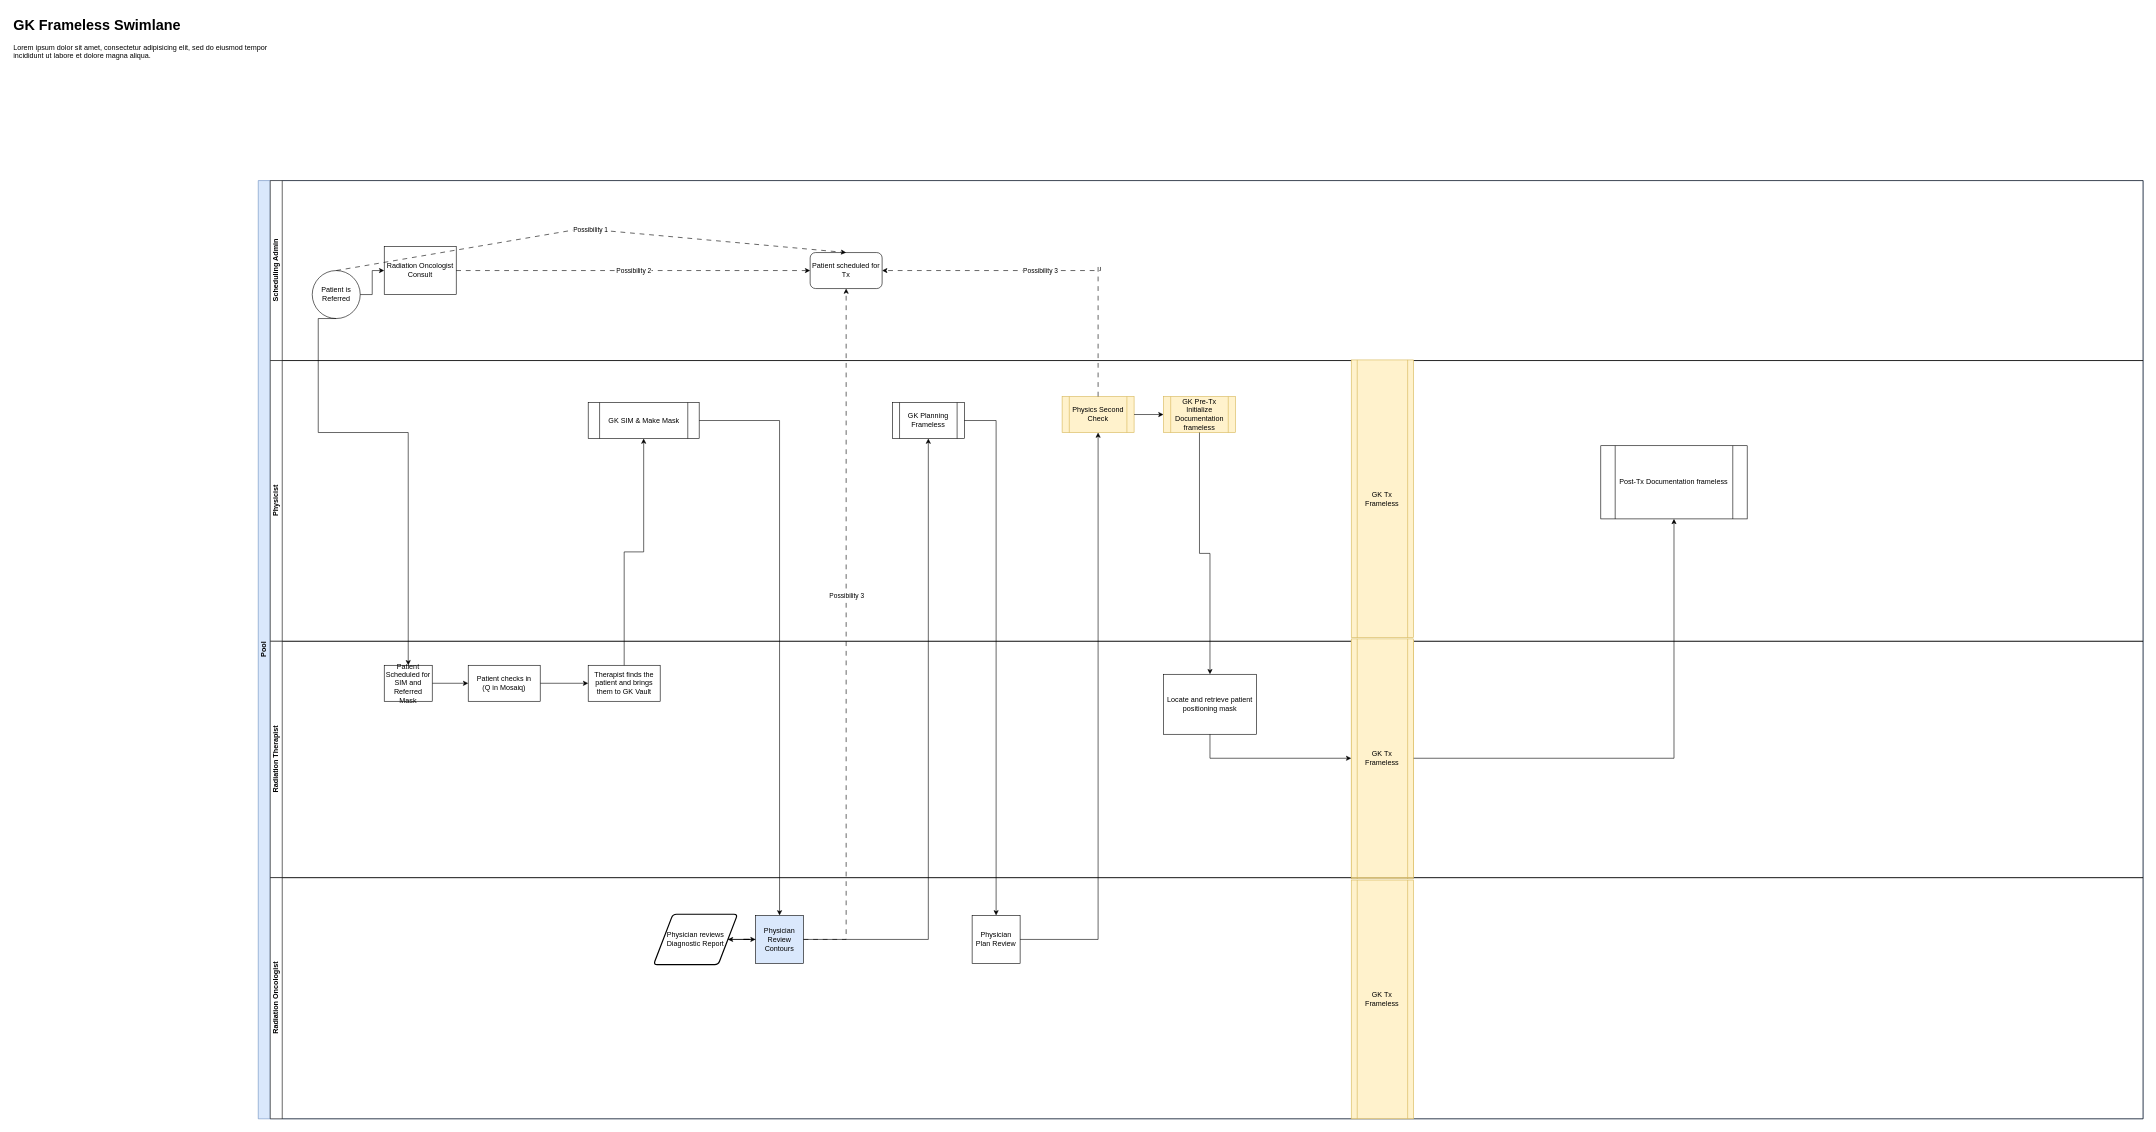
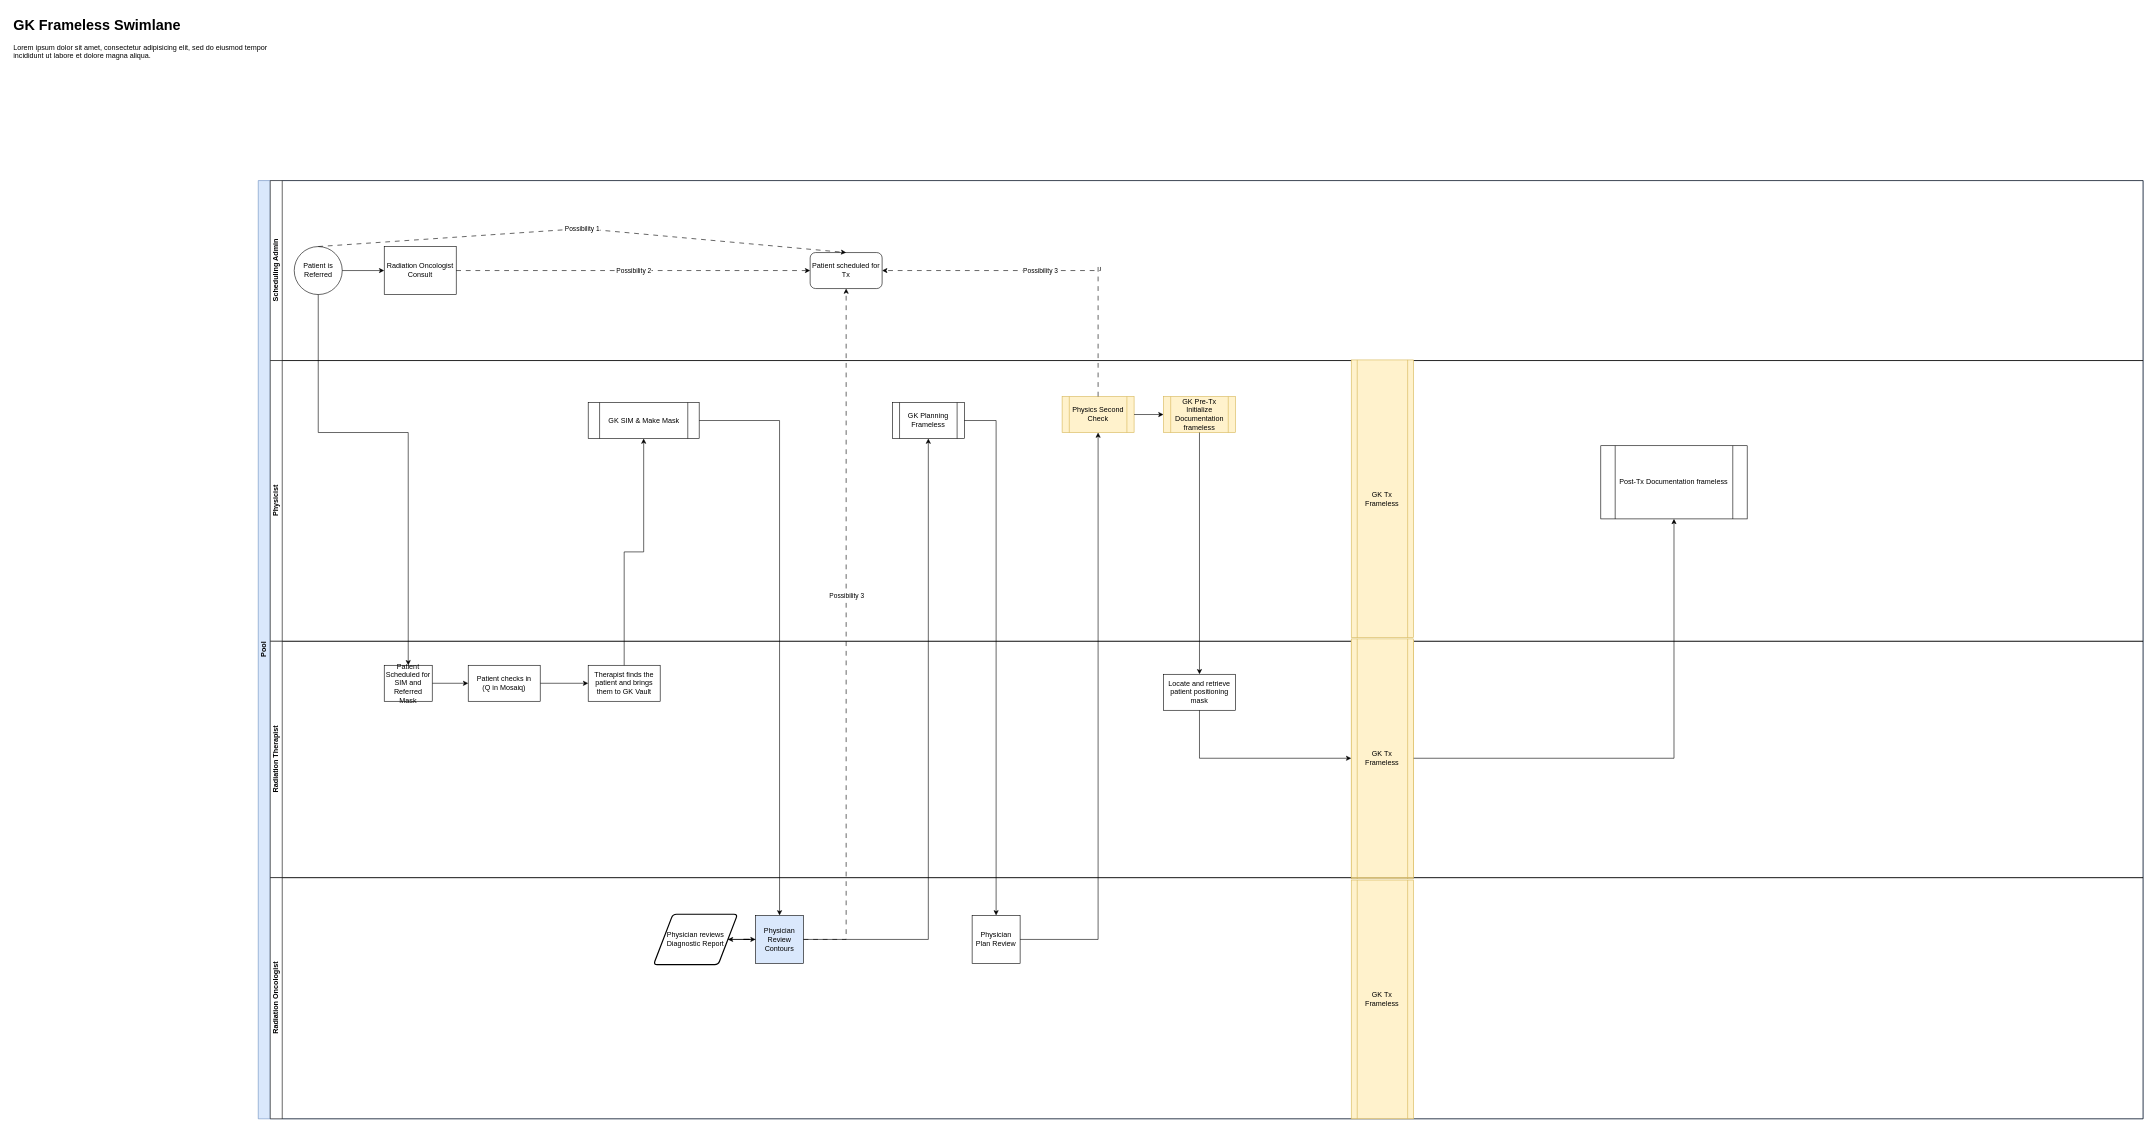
node "Patient is Referred": moved (336, 294) -> (318, 270)
node "Locate and retrieve patient positioning mask": size 93x60 -> 72x36
